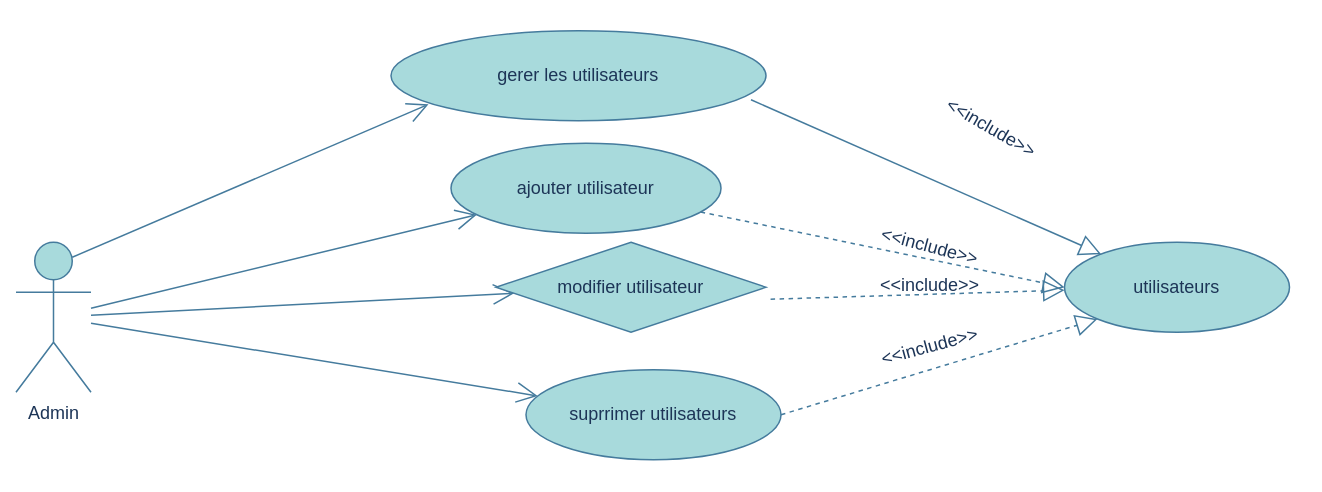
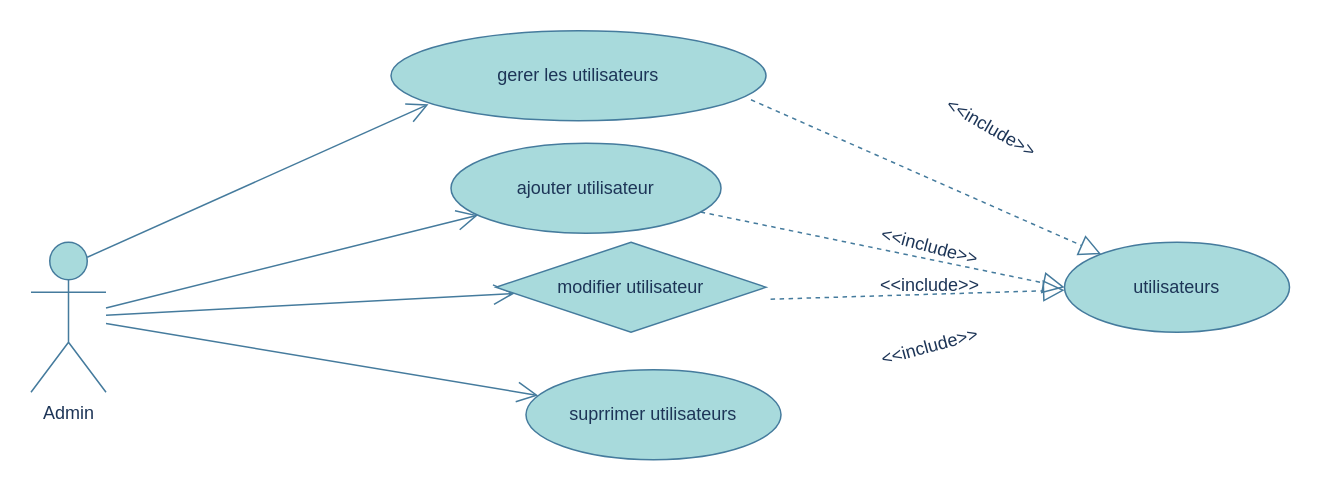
edge "gerer les utilisateurs" -> "utilisateurs": style solid -> dashed
node "Admin": moved (53, 317) -> (68, 317)
edge "suprrimer utilisateurs" -> "utilisateurs": removed
